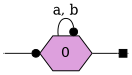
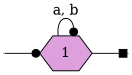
node "0": label "0" -> "1"
